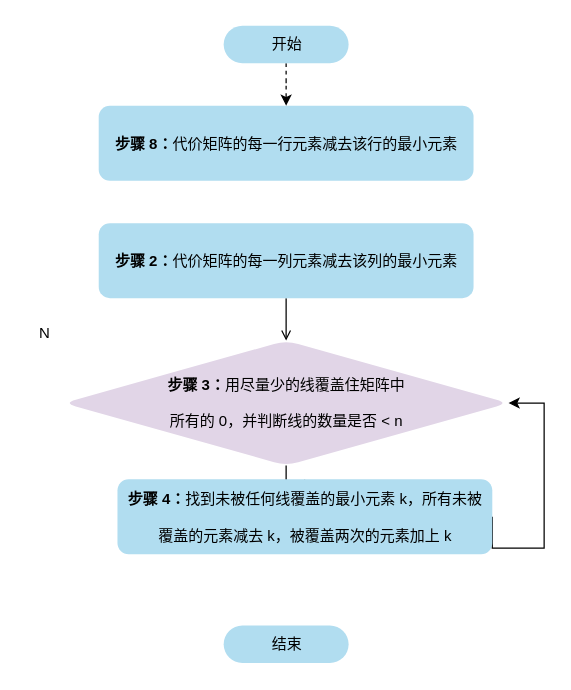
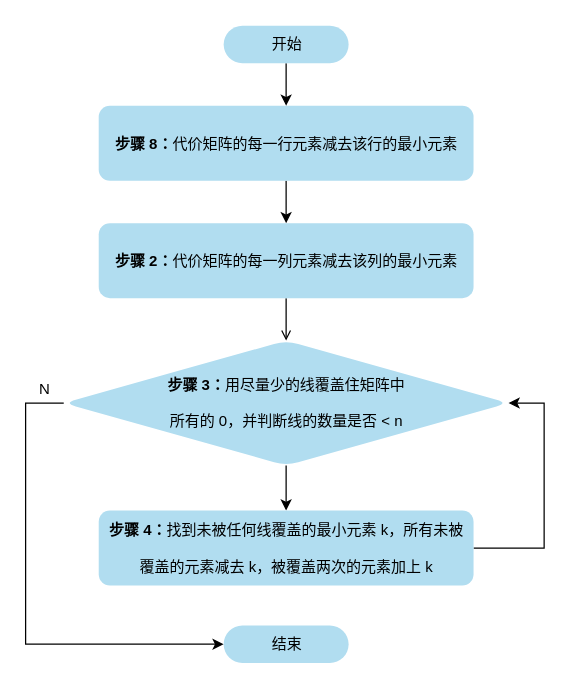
edge "开始" -> "步骤 8：代价矩阵的每一行元素减去该行的最小元素": style dashed -> solid
edge "步骤 8：代价矩阵的每一行元素减去该行的最小元素" -> "步骤 2：代价矩阵的每一列元素减去该列的最小元素": added
node "N": moved (44, 333) -> (44, 389)
node "步骤 3：用尽量少的线覆盖住矩阵中 所有的 0，并判断线的数量是否 < n": fillcolor #e1d5e7 -> #b1ddf0
node "步骤 4：找到未被任何线覆盖的最小元素 k，所有未被 覆盖的元素减去 k，被覆盖两次的元素加上 k": moved (305, 517) -> (286, 548)
edge "步骤 3：用尽量少的线覆盖住矩阵中 所有的 0，并判断线的数量是否 < n" -> "结束": added
